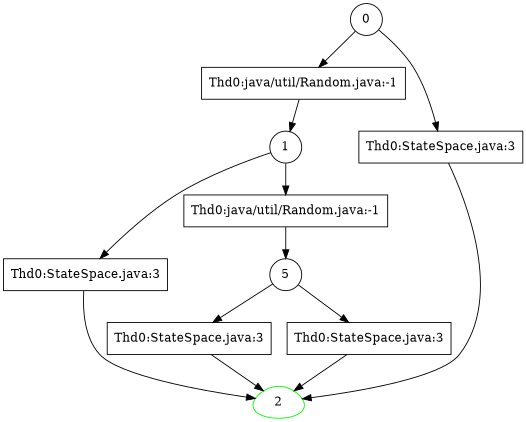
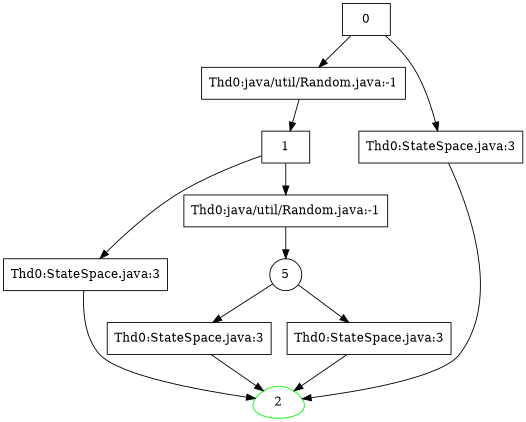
node "0": shape circle -> box
node "1": shape circle -> box
